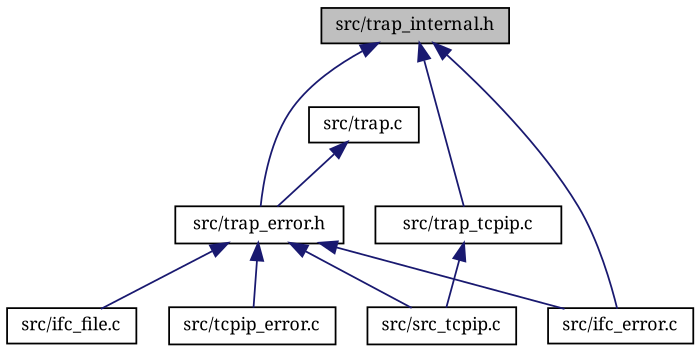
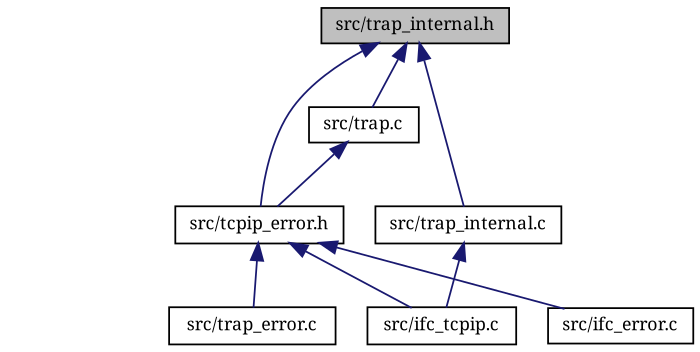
edge "src/ifc_error.c" -> "src/trap_internal.h": now "src/trap.c" -> "src/trap_internal.h"
node "src/trap_error.h": label "src/trap_error.h" -> "src/tcpip_error.h"
node "src/trap_tcpip.c": label "src/trap_tcpip.c" -> "src/trap_internal.c"
node "src/ifc_file.c": removed
node "src/tcpip_error.c": label "src/tcpip_error.c" -> "src/trap_error.c"
node "src/src_tcpip.c": label "src/src_tcpip.c" -> "src/ifc_tcpip.c"
